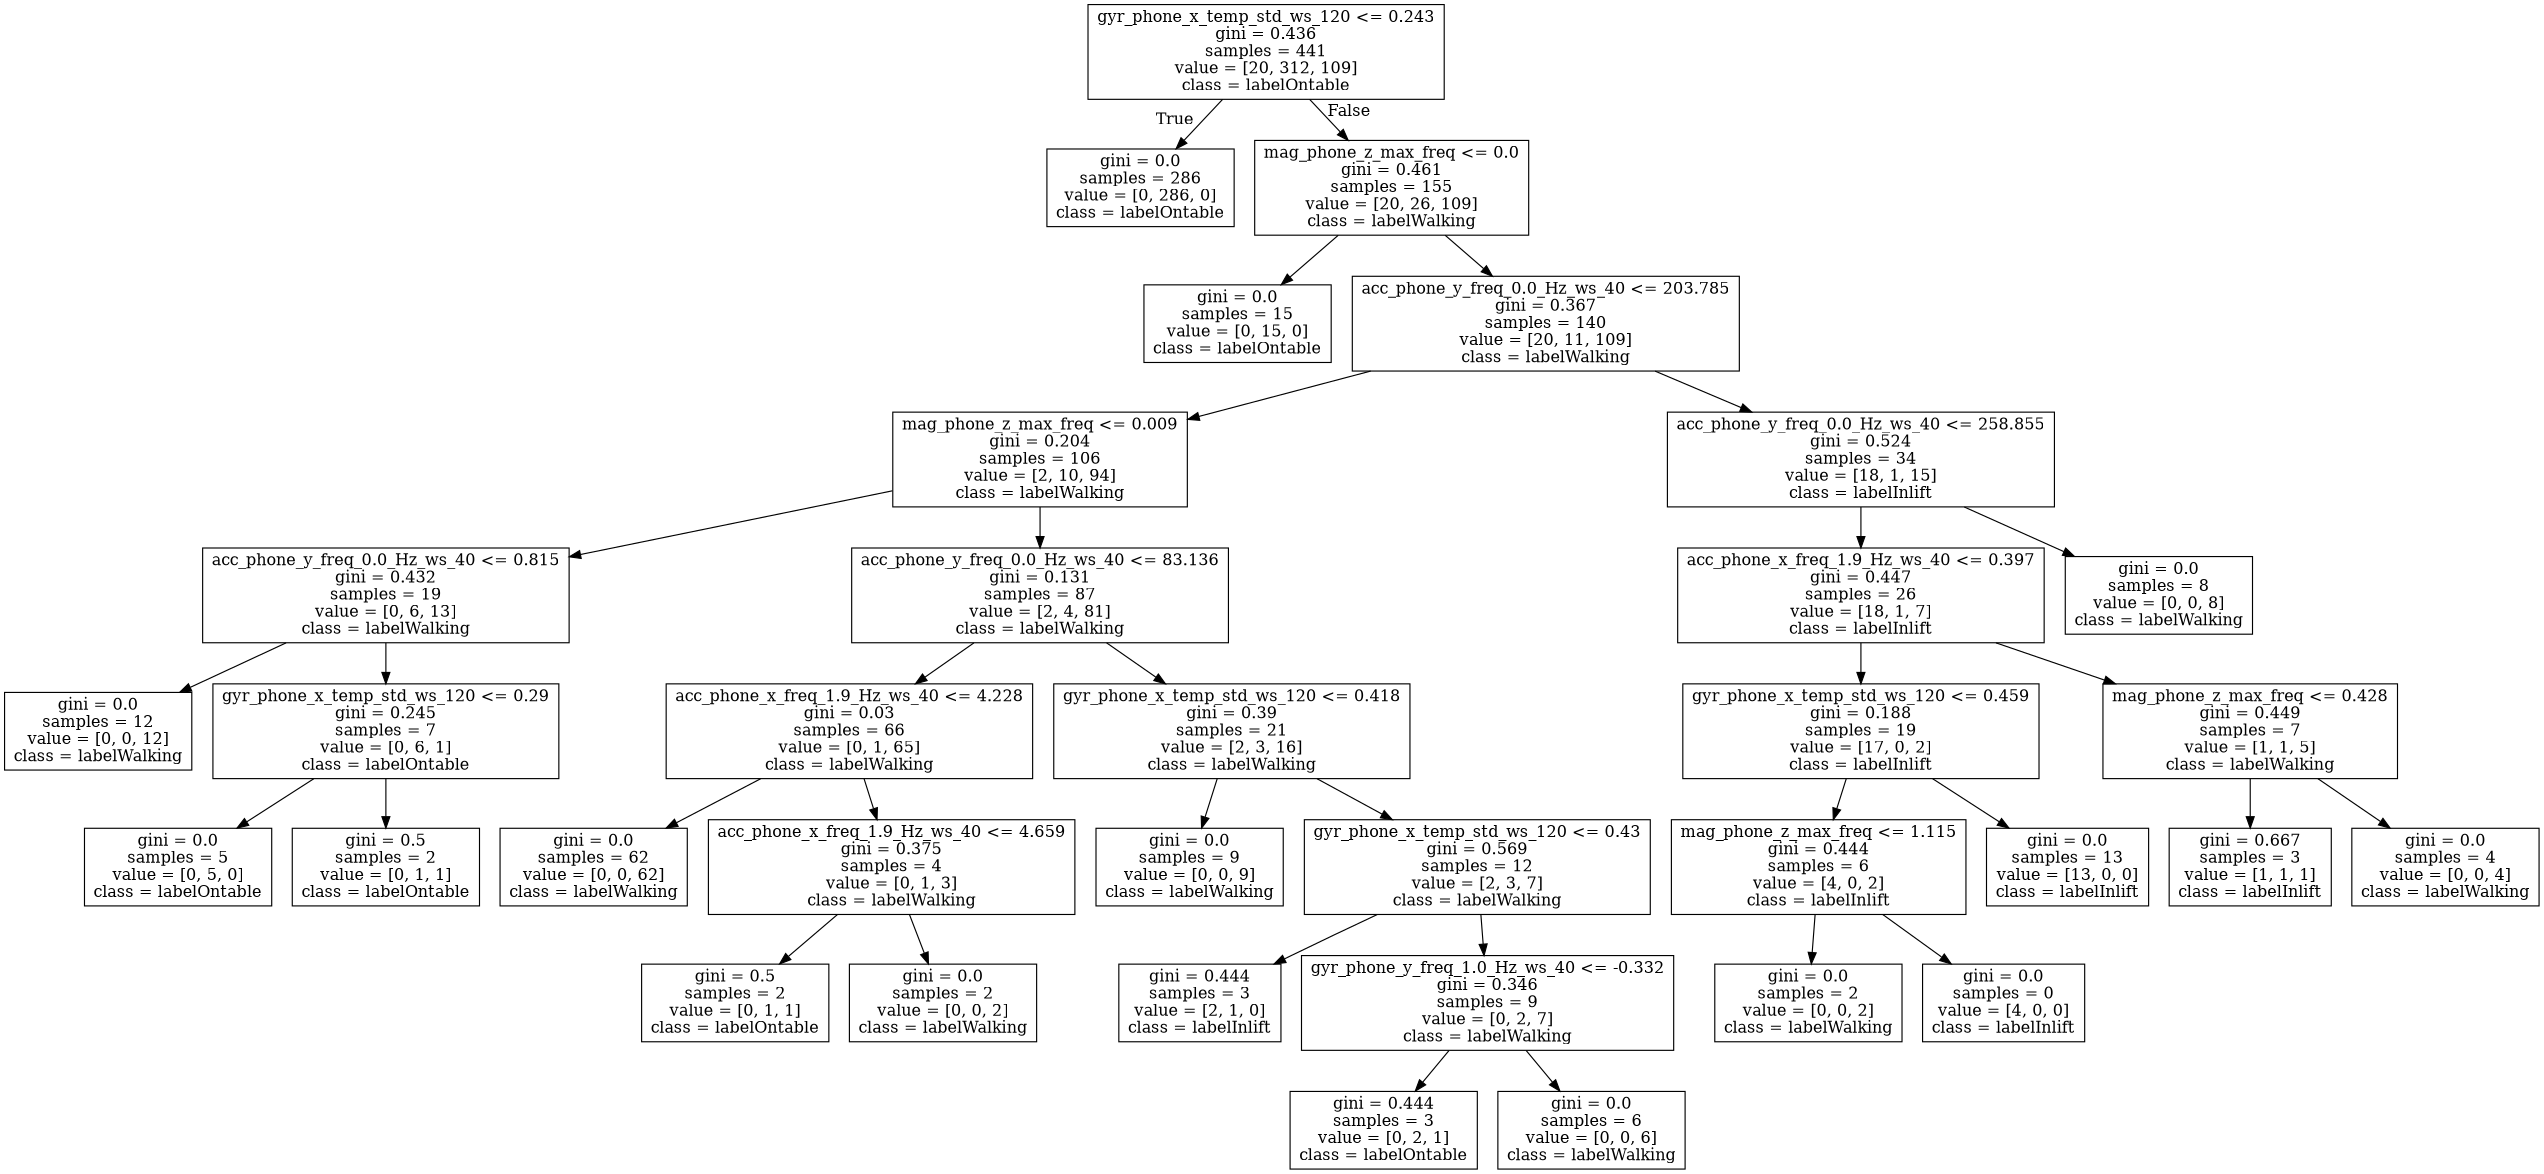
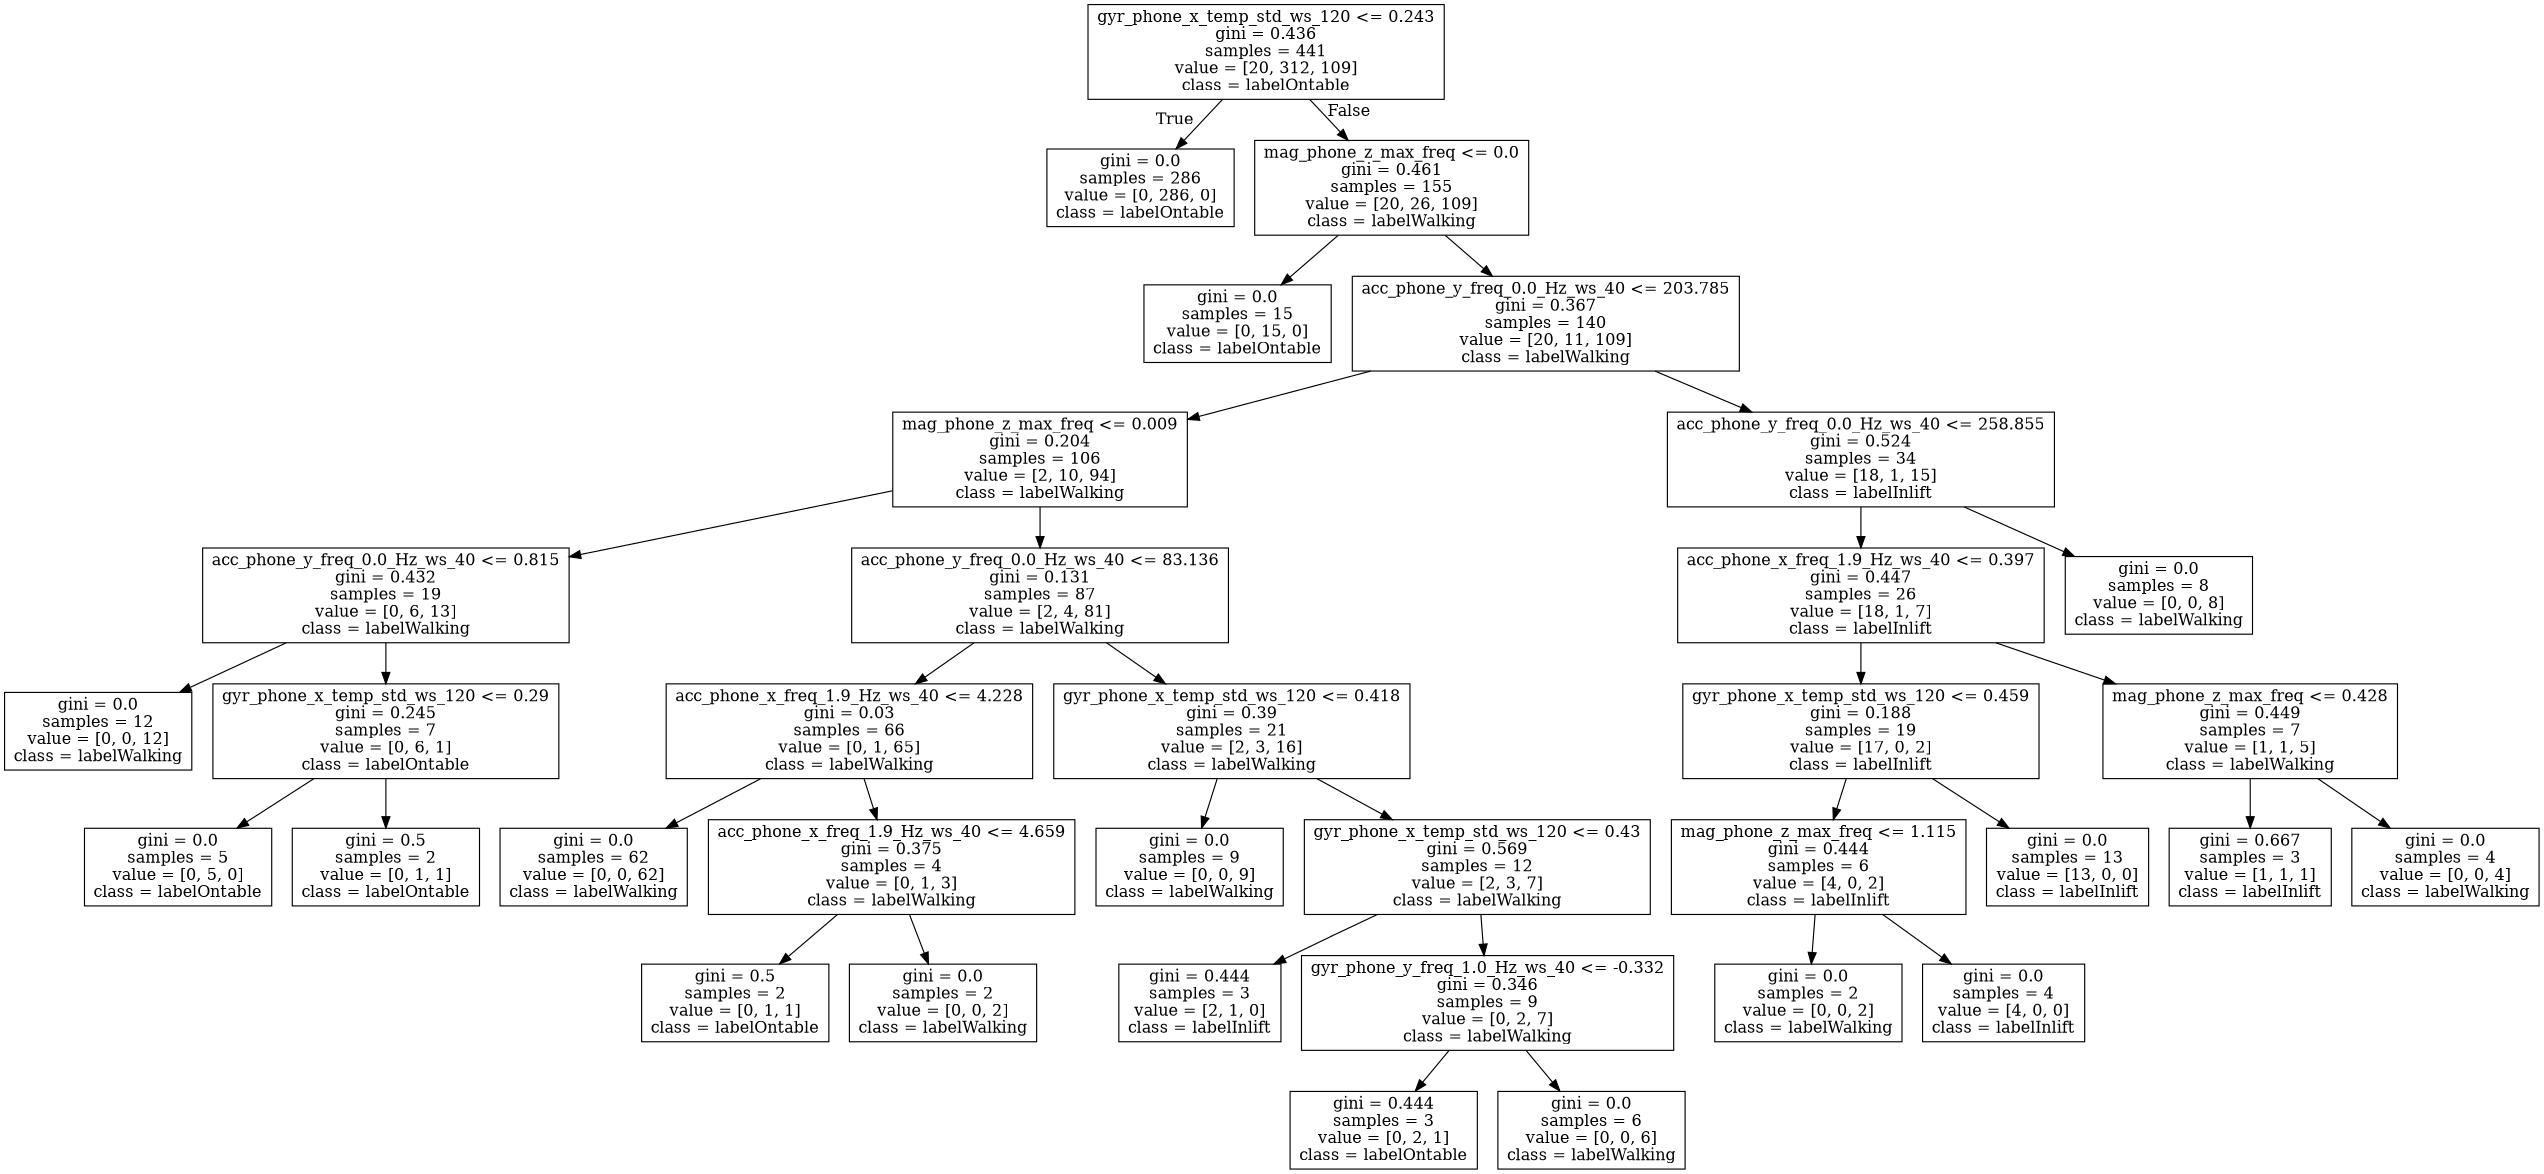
node "gini = 0.0 samples = 0 value = [4, 0, 0] class = labelInlift": label "gini = 0.0 samples = 0 value = [4, 0, 0] class = labelInlift" -> "gini = 0.0 samples = 4 value = [4, 0, 0] class = labelInlift"
